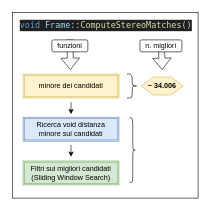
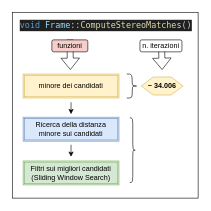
node "funzioni": fillcolor #ffffff -> #f8cecc
node "n. migliori": label "n. migliori" -> "n. iterazioni"
node "Ricerca void distanza minore sui candidati": label "Ricerca void distanza minore sui candidati" -> "Ricerca della distanza minore sui candidati"
